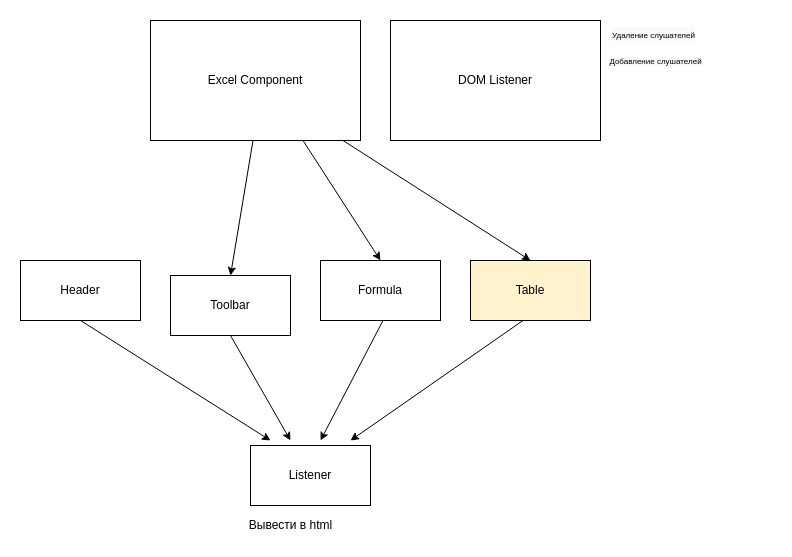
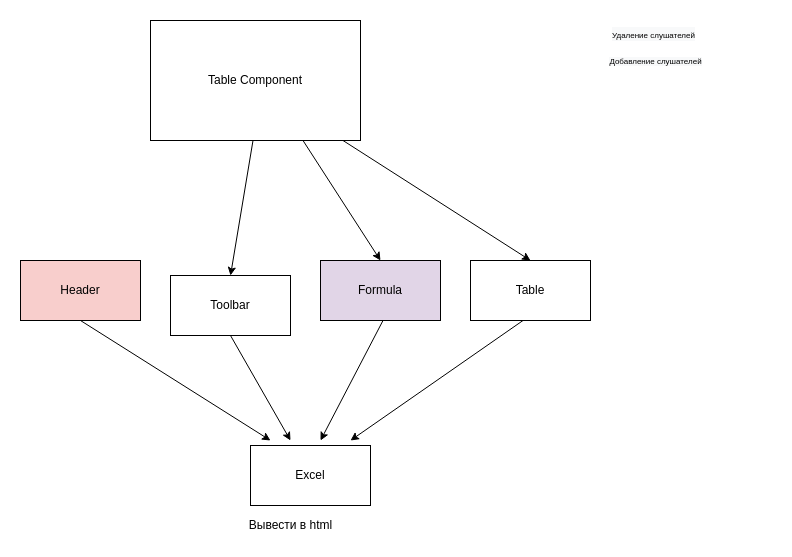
node "Excel Component": label "Excel Component" -> "Table Component"
node "DOM Listener": removed
node "Header": fillcolor #ffffff -> #f8cecc
node "Formula": fillcolor #ffffff -> #e1d5e7
node "Table": fillcolor #fff2cc -> #ffffff
node "Listener": label "Listener" -> "Excel"
